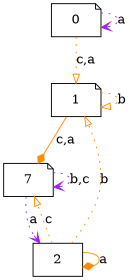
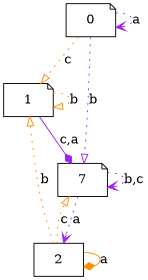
edge "0" -> "1": label "c,a" -> "c"
edge "0" -> "7": added, label "b"
edge "1" -> "7": color darkorange -> purple
